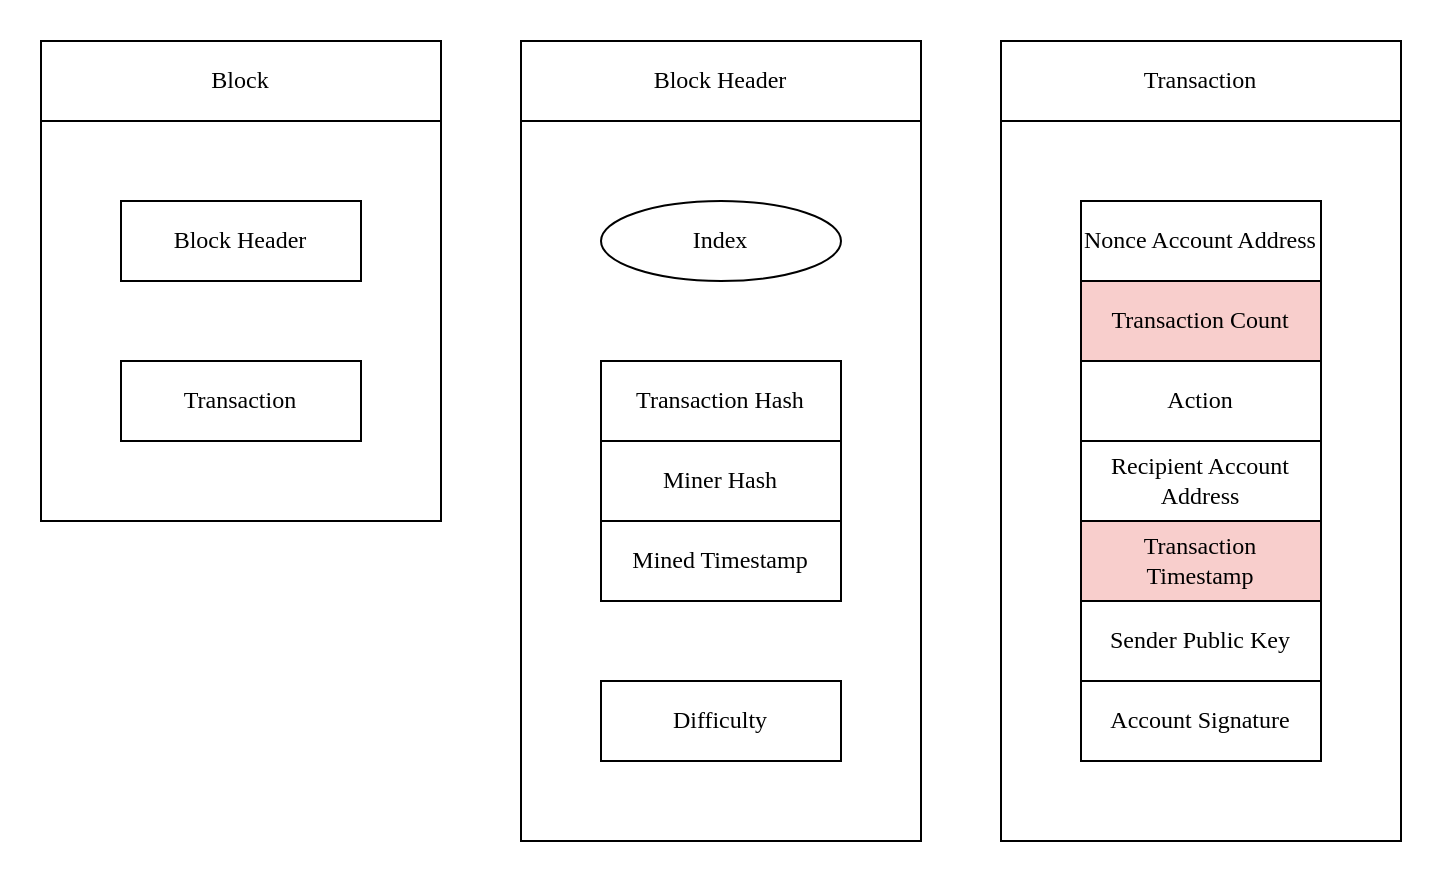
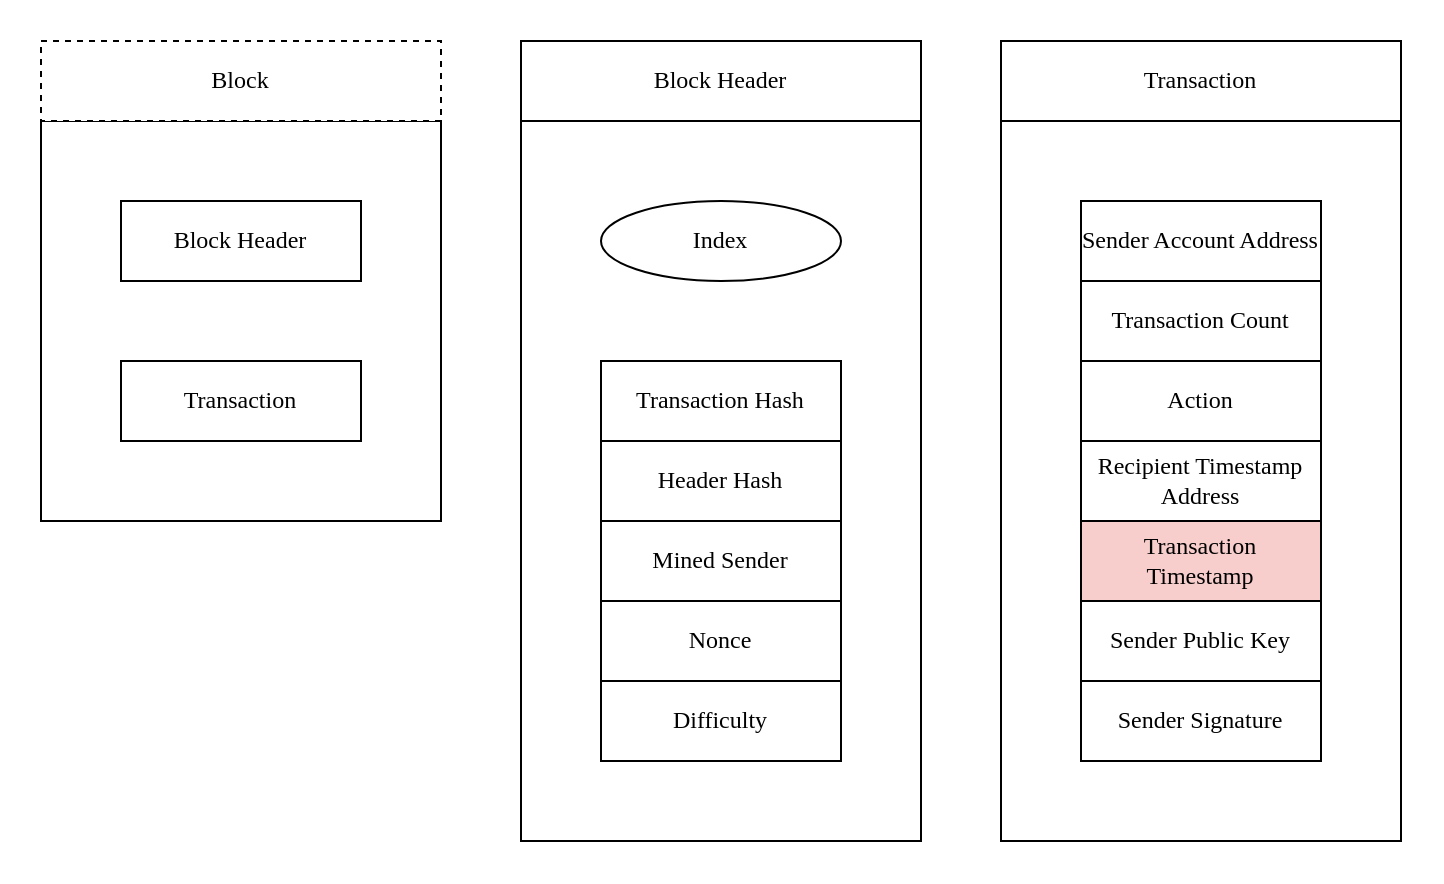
node "Block": style solid -> dashed
node "Nonce Account Address": label "Nonce Account Address" -> "Sender Account Address"
node "Transaction Count": fillcolor #f8cecc -> #ffffff
node "Miner Hash": label "Miner Hash" -> "Header Hash"
node "Recipient Account Address": label "Recipient Account Address" -> "Recipient Timestamp Address"
node "Mined Timestamp": label "Mined Timestamp" -> "Mined Sender"
node "Nonce": added
node "Account Signature": label "Account Signature" -> "Sender Signature"
